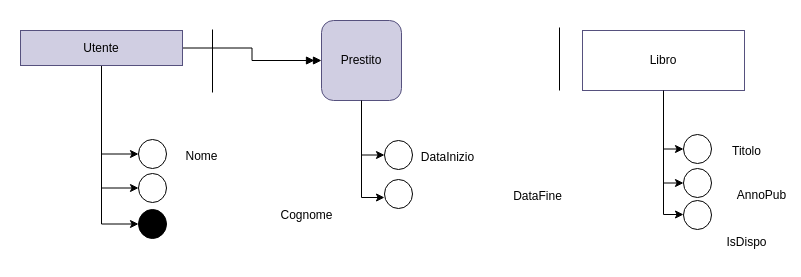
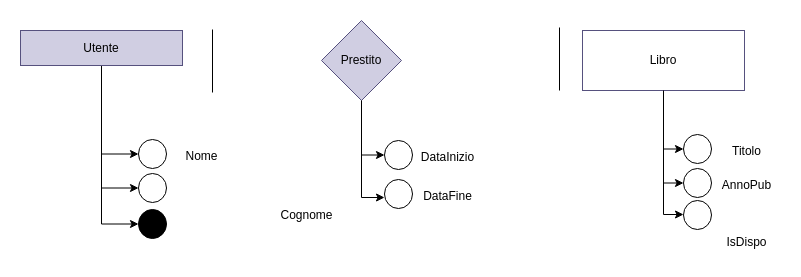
edge "Utente" -> "Prestito": removed
node "Prestito": shape rounded rectangle -> diamond
node "AnnoPub": moved (761, 196) -> (746, 186)
node "DataFine": moved (537, 197) -> (447, 197)
